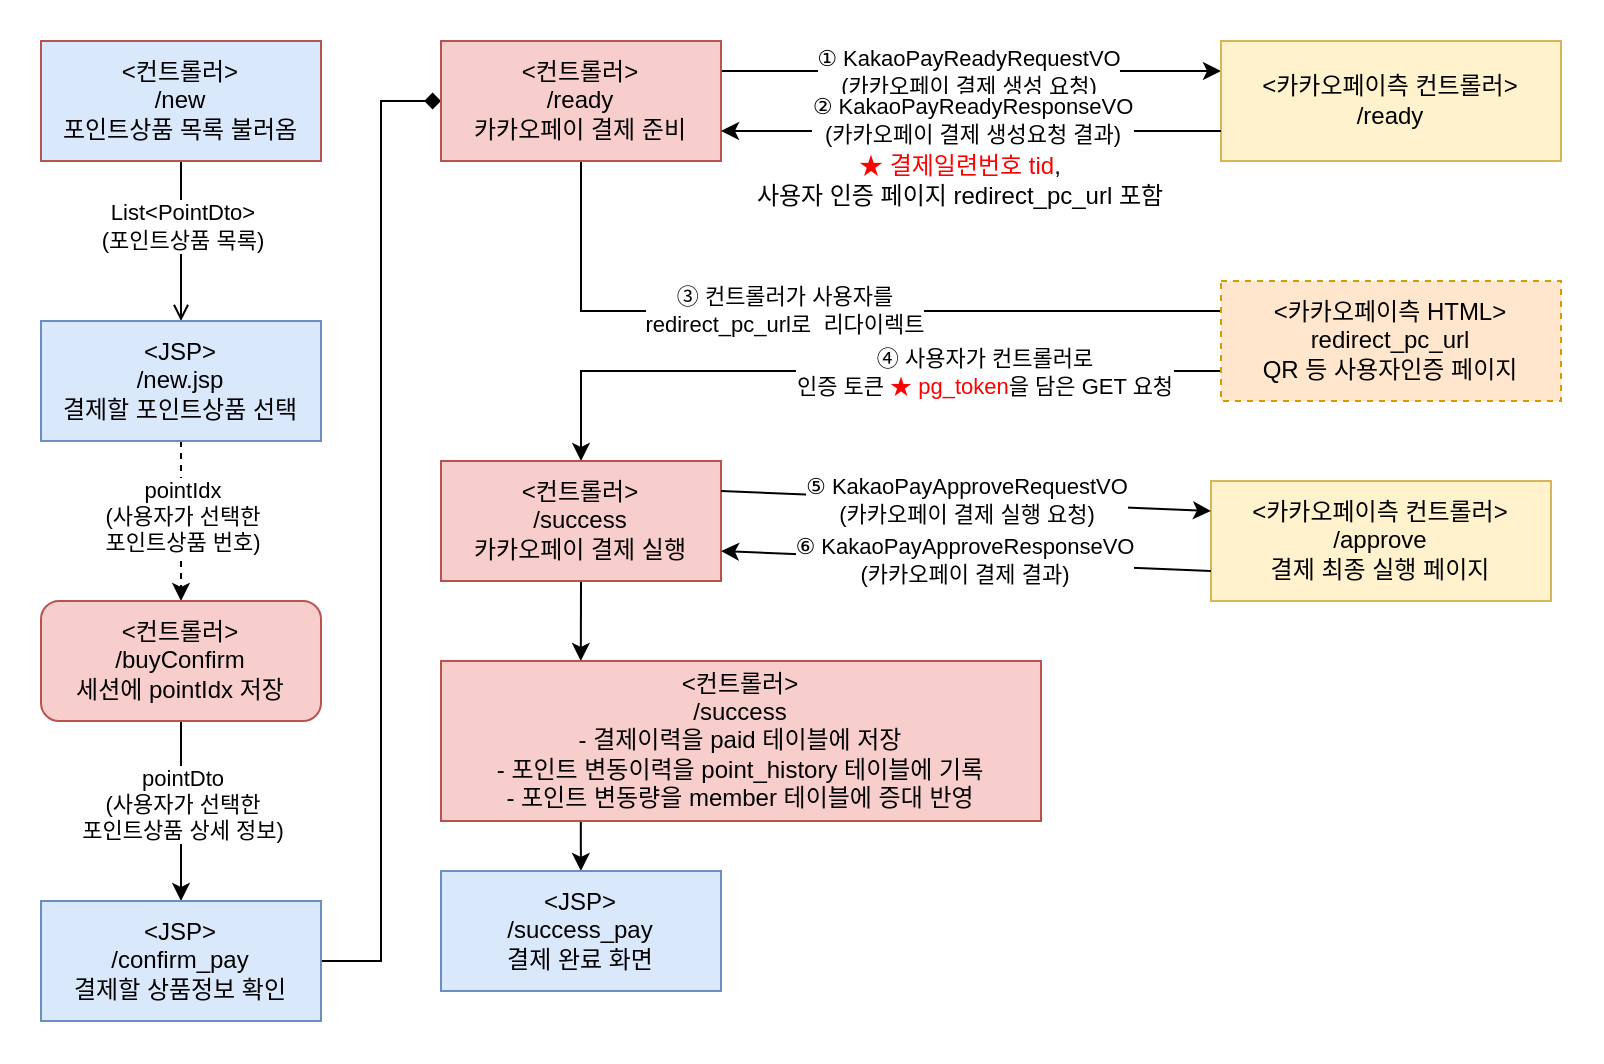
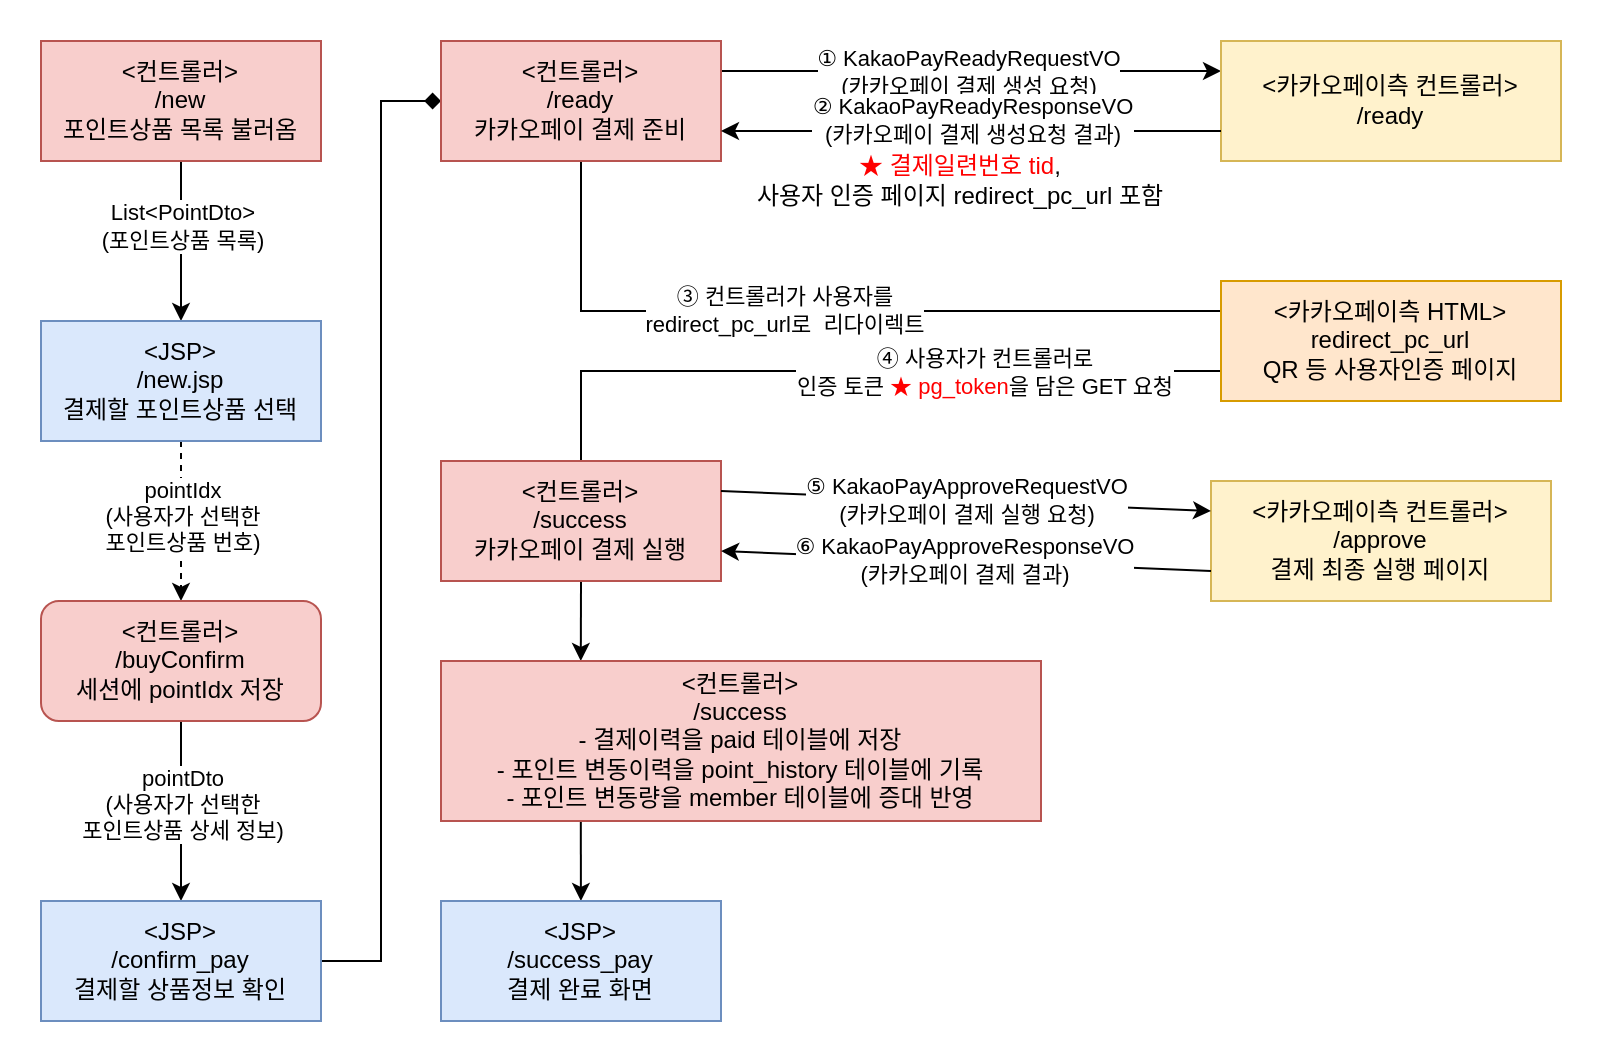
node "<컨트롤러> /new 포인트상품 목록 불러옴": fillcolor #dae8fc -> #f8cecc
edge "<컨트롤러> /new 포인트상품 목록 불러옴" -> "<JSP> /new.jsp 결제할 포인트상품 선택": arrowhead open -> classic
node "<카카오페이측 HTML> redirect_pc_url QR 등 사용자인증 페이지": style dashed -> solid
edge "<카카오페이측 HTML> redirect_pc_url QR 등 사용자인증 페이지" -> "<컨트롤러> /success 카카오페이 결제 실행": arrowhead classic -> none
node "<JSP> /success_pay 결제 완료 화면": moved (581, 931) -> (581, 961)
